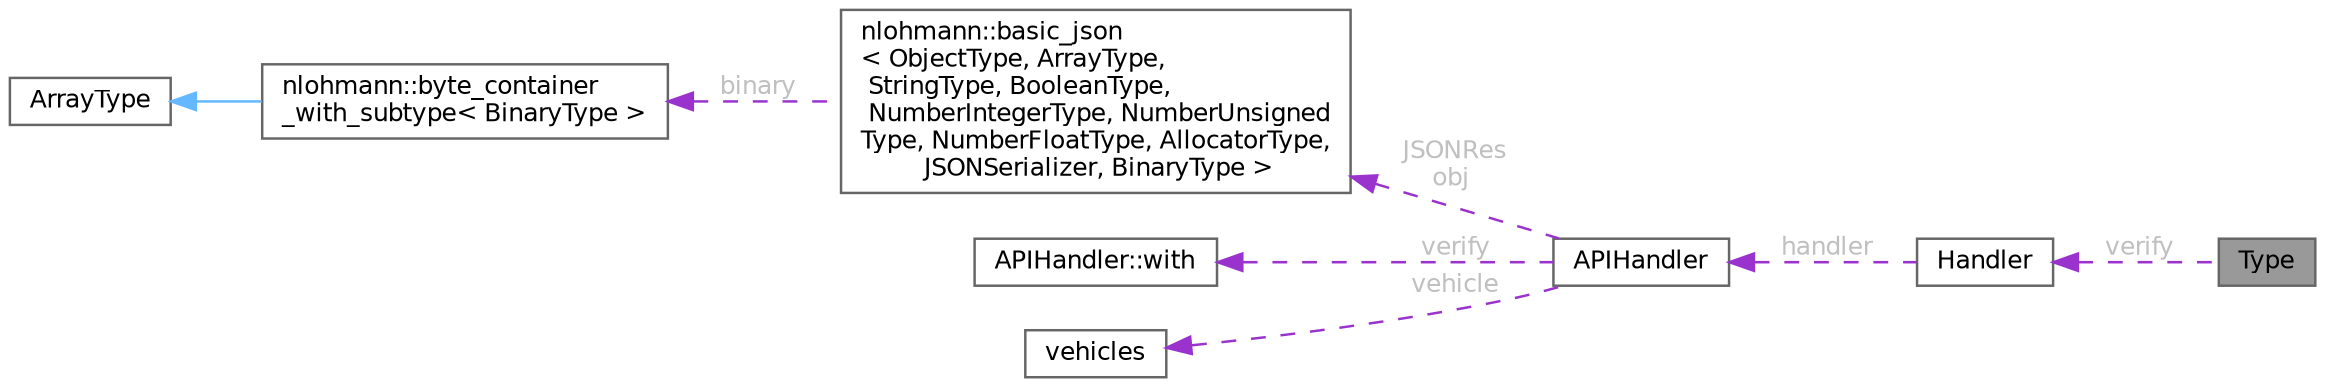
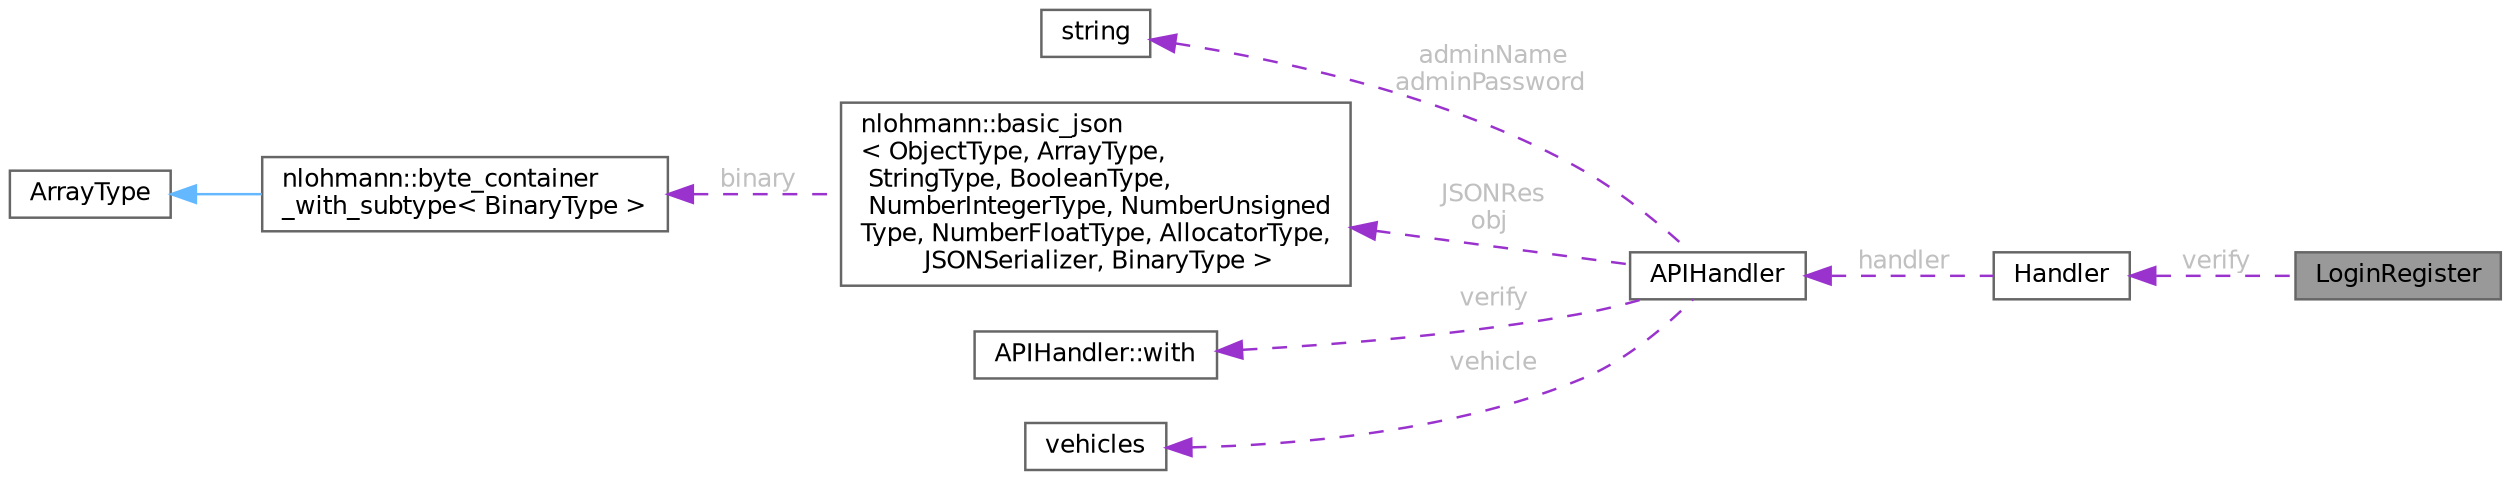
node "string": added
node "Type": label "Type" -> "LoginRegister"
